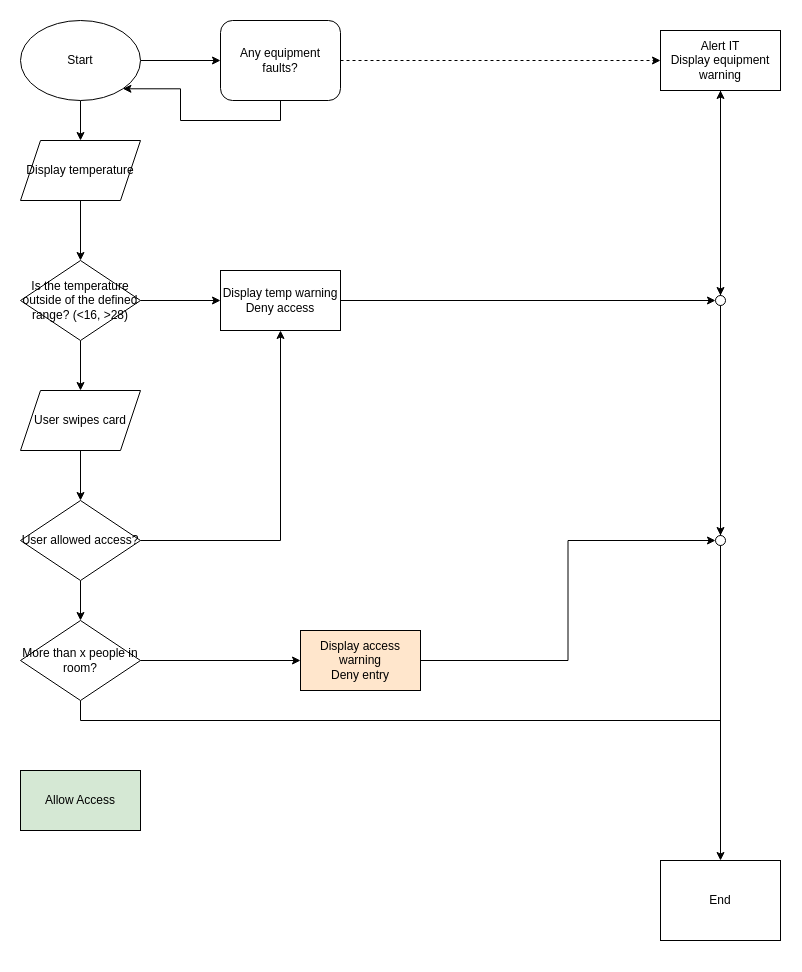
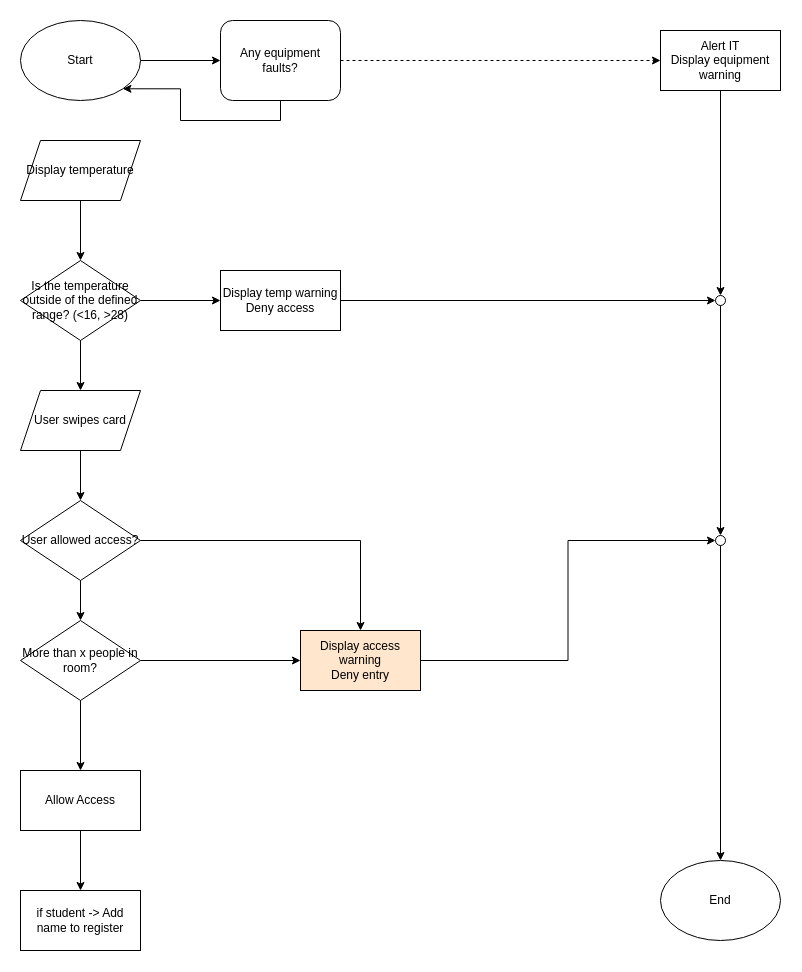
edge "Start" -> "Display temperature": removed
edge "User allowed access?" -> "Display temp warning Deny access": now "User allowed access?" -> "Display access warning Deny entry"
edge "More than x people in room?" -> "Alert IT Display equipment warning": now "More than x people in room?" -> "Allow Access"
node "Allow Access": fillcolor #d5e8d4 -> #ffffff
edge "Allow Access" -> "if student -> Add name to register": added
node "End": shape rectangle -> ellipse
node "if student -> Add name to register": added
